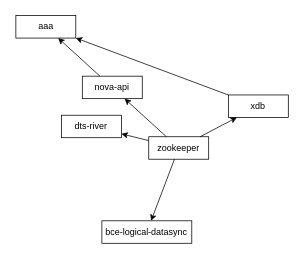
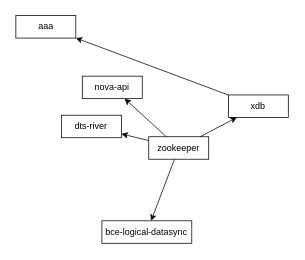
edge "nova-api" -> "aaa": removed
